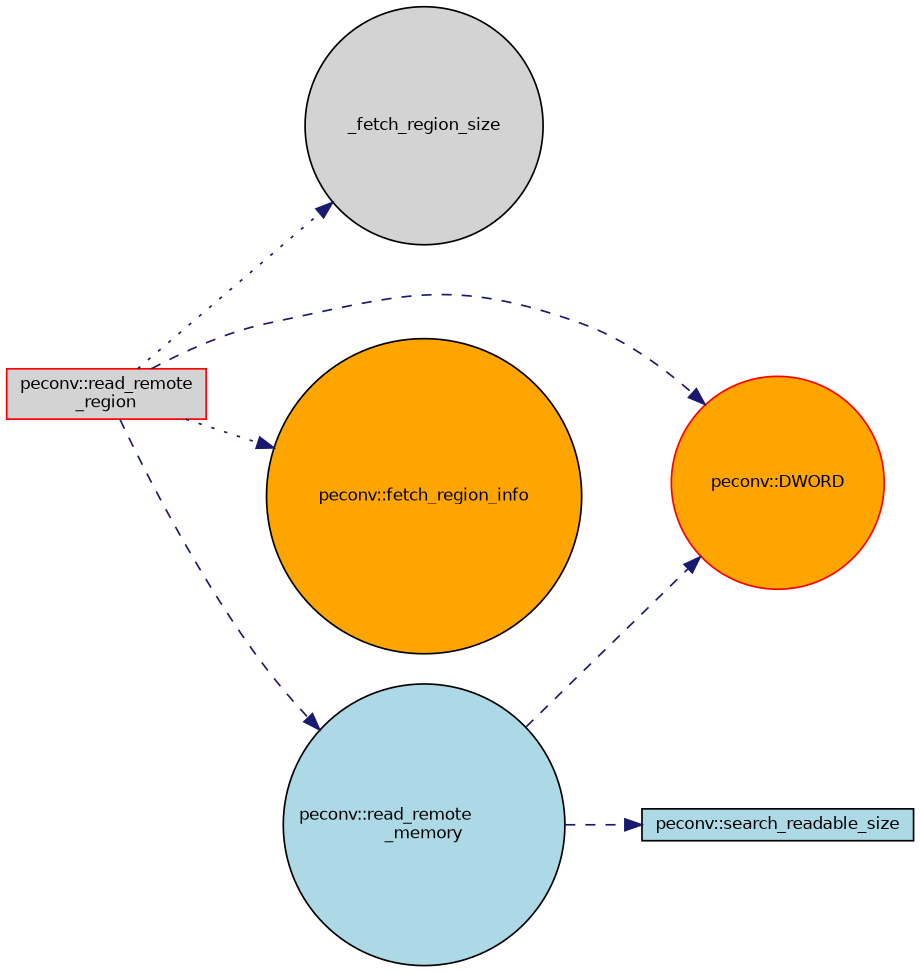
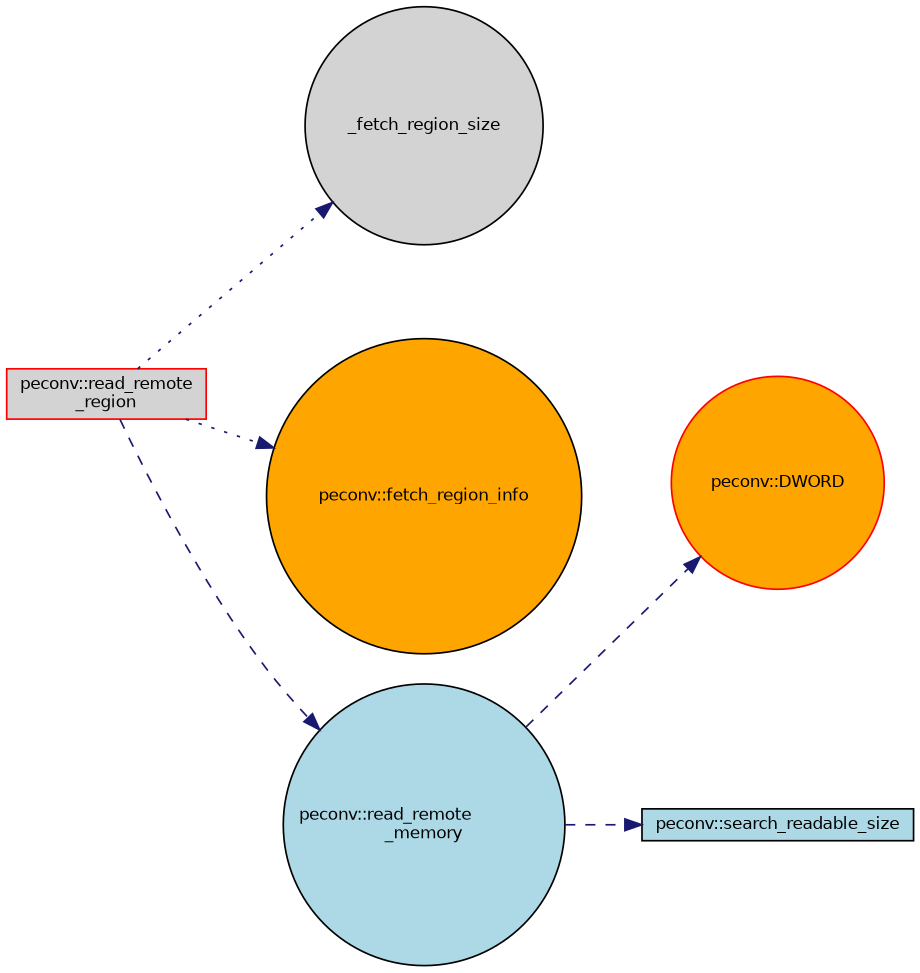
edge "peconv::read_remote _region" -> "peconv::DWORD": removed
